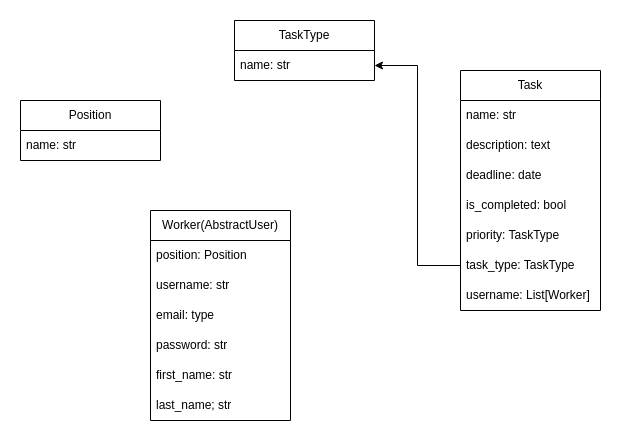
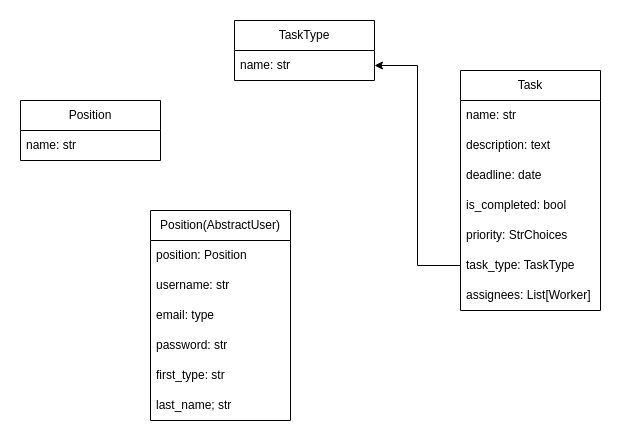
node "Worker(AbstractUser)": label "Worker(AbstractUser)" -> "Position(AbstractUser)"
node "priority: TaskType": label "priority: TaskType" -> "priority: StrChoices"
node "username: List[Worker]": label "username: List[Worker]" -> "assignees: List[Worker]"
node "first_name: str": label "first_name: str" -> "first_type: str"
